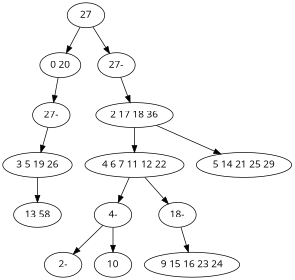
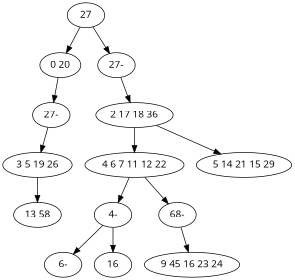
node "5 14 21 25 29": label "5 14 21 25 29" -> "5 14 21 15 29"
node "18-": label "18-" -> "68-"
node "2-": label "2-" -> "6-"
node "10": label "10" -> "16"
node "9 15 16 23 24": label "9 15 16 23 24" -> "9 45 16 23 24"
